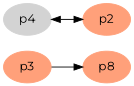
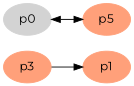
node "p4": label "p4" -> "p0"
node "p2": label "p2" -> "p5"
node "p8": label "p8" -> "p1"
